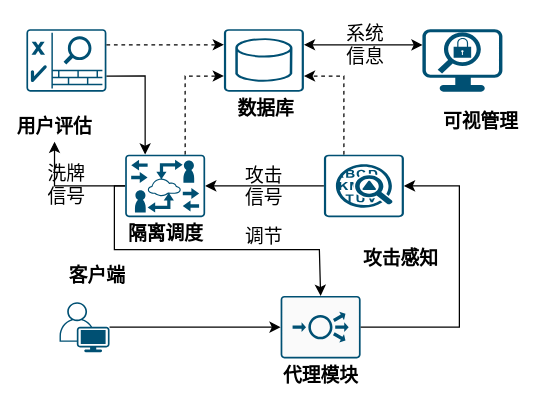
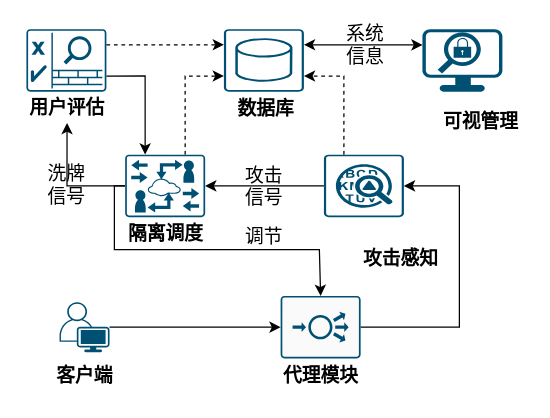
node "用户评估": moved (55, 126) -> (67, 107)
node "客户端": moved (97, 274) -> (85, 374)
